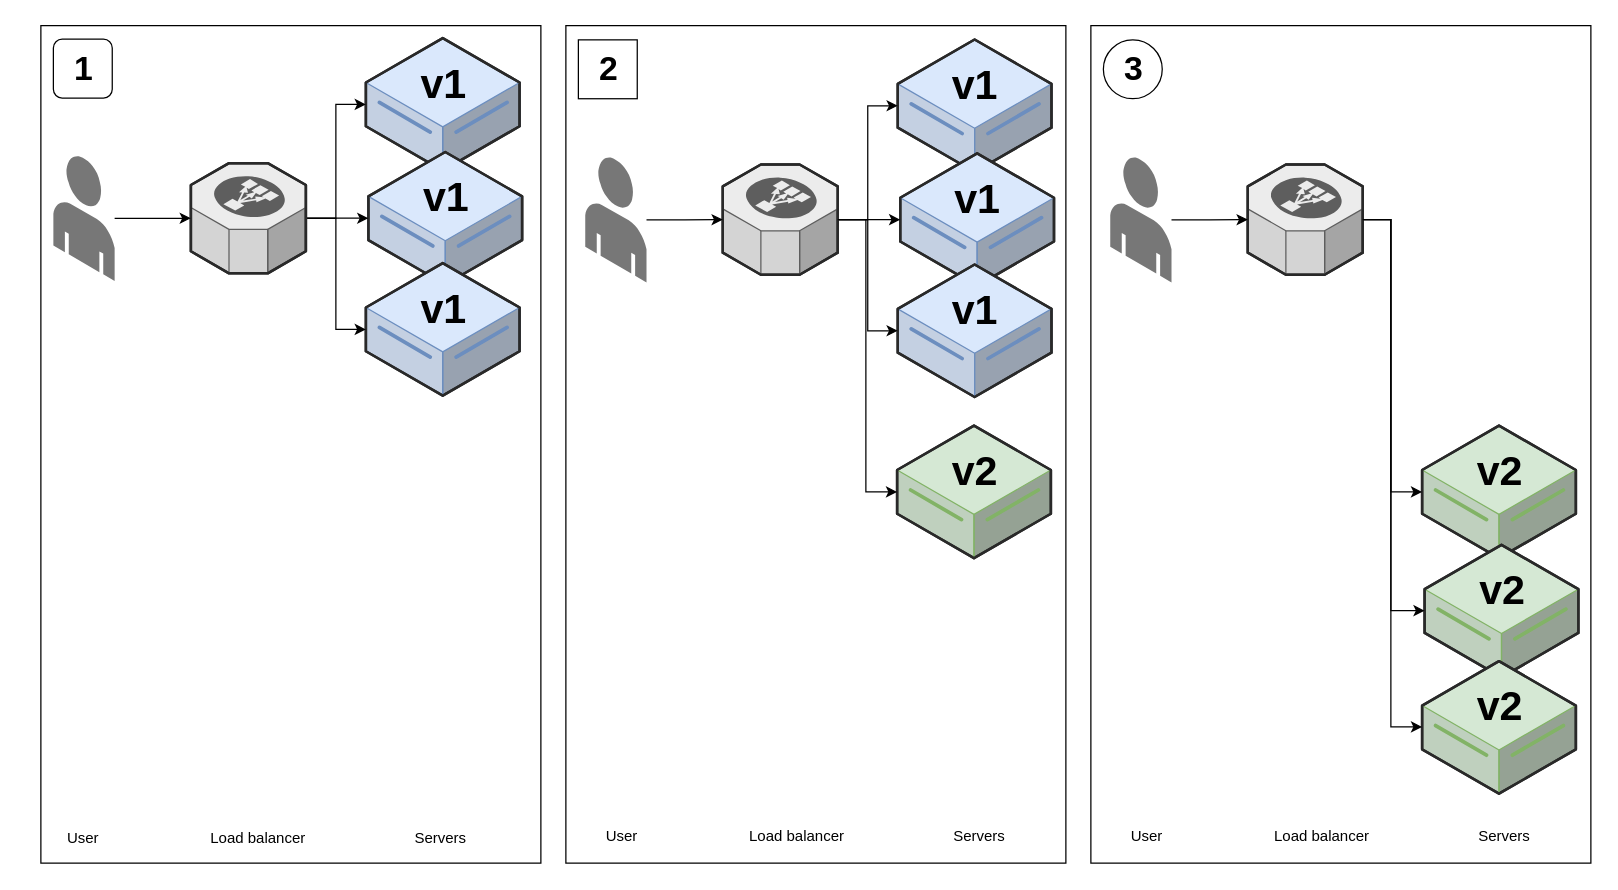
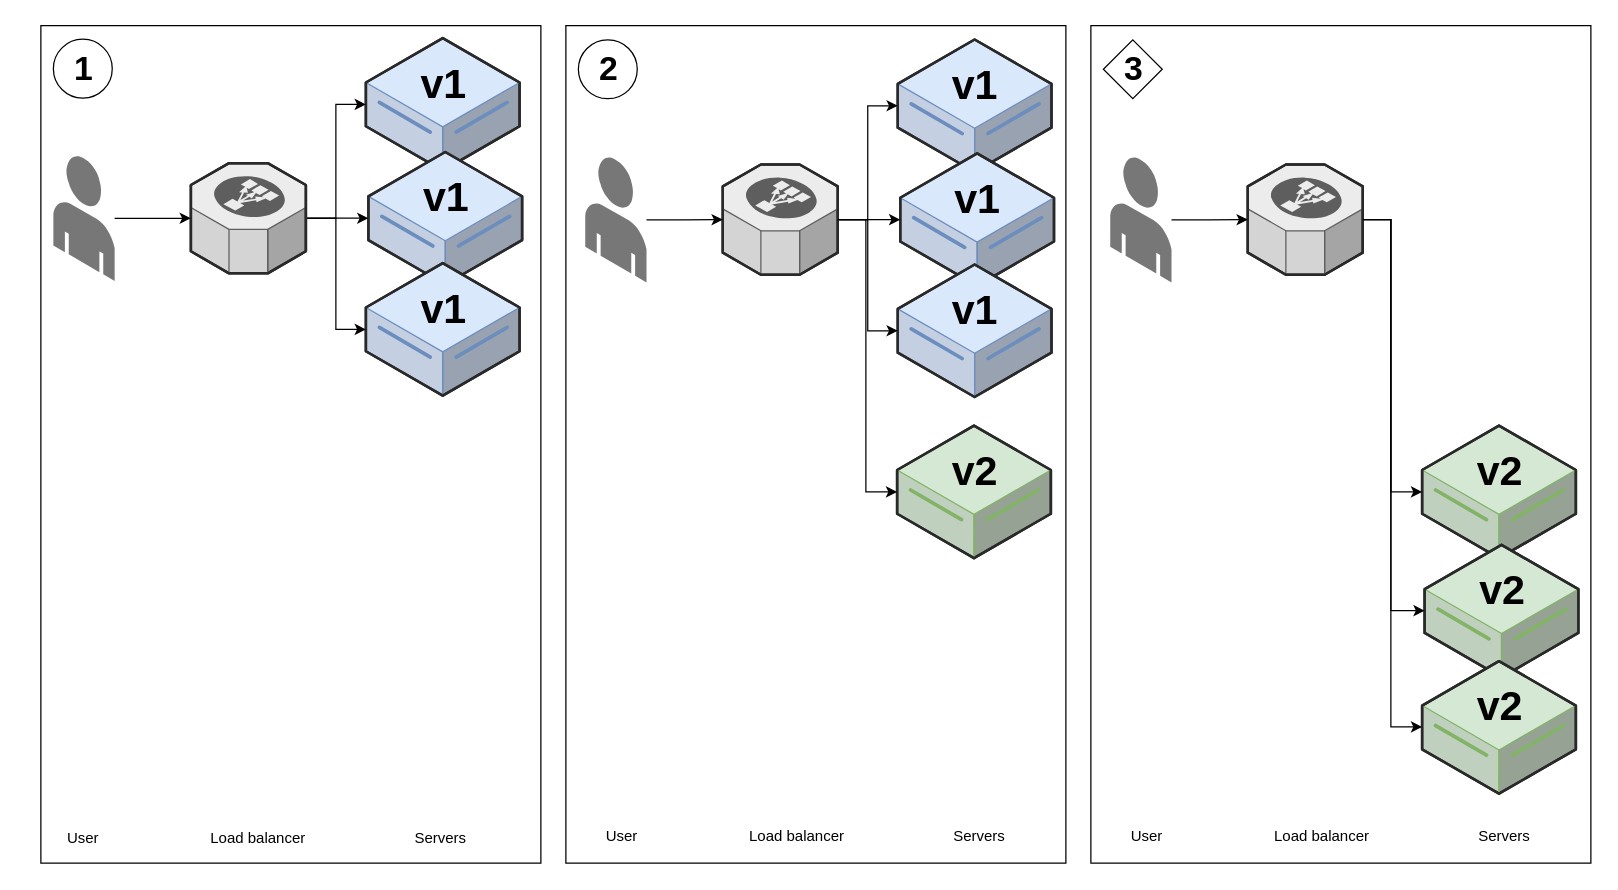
node "1": shape rounded rectangle -> ellipse
node "2": shape rectangle -> ellipse
node "3": shape ellipse -> diamond
